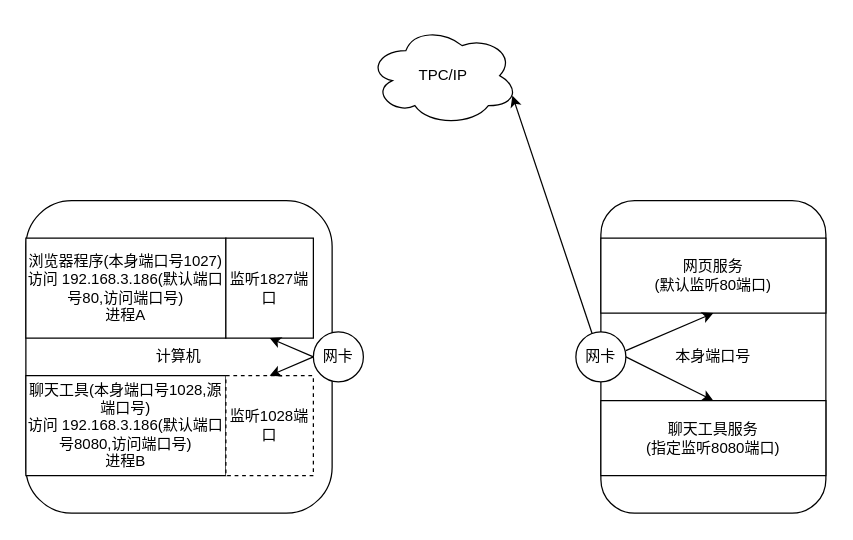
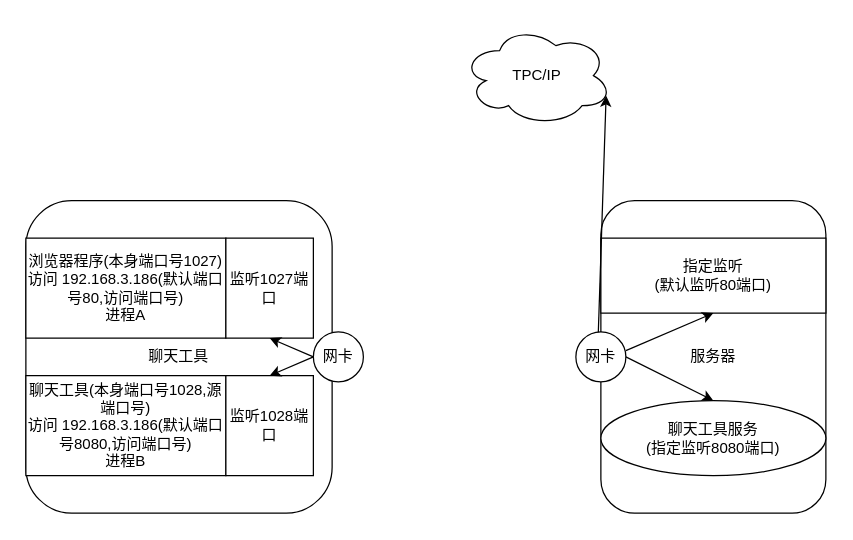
node "TPC/IP": moved (443, 76) -> (537, 76)
node "网页服务 (默认监听80端口)": label "网页服务 (默认监听80端口)" -> "指定监听 (默认监听80端口)"
node "监听1827端口": label "监听1827端口" -> "监听1027端口"
node "计算机": label "计算机" -> "聊天工具"
node "本身端口号": label "本身端口号" -> "服务器"
node "监听1028端口": style dashed -> solid
node "聊天工具服务 (指定监听8080端口)": shape rectangle -> ellipse
